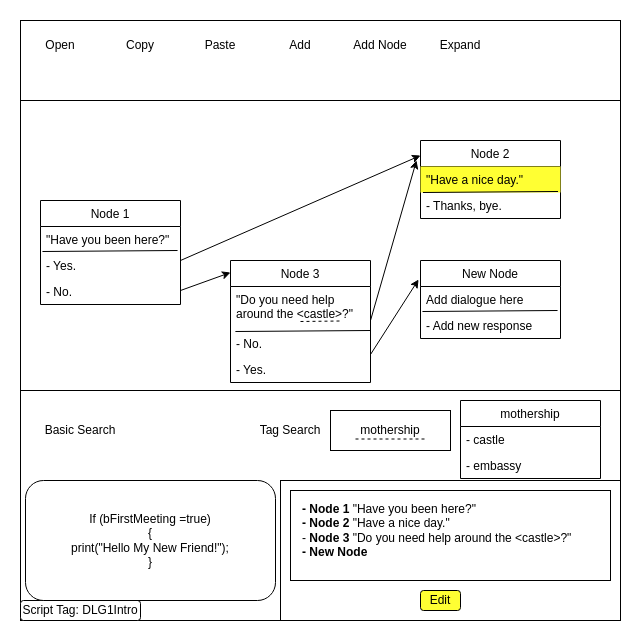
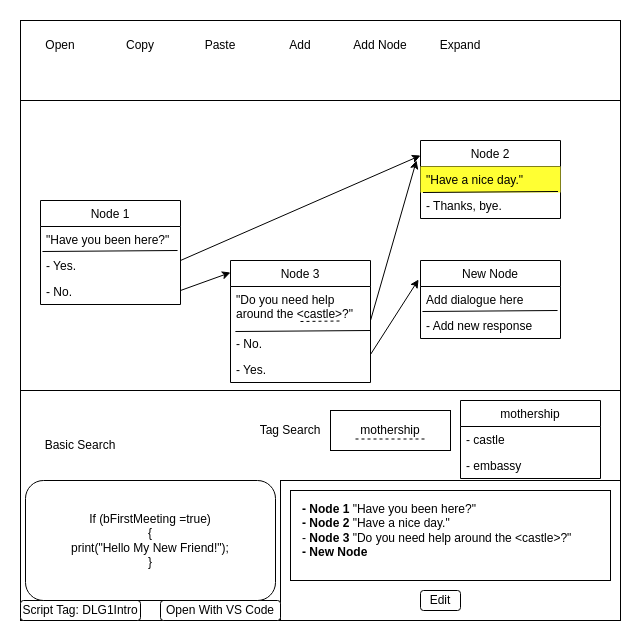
node "Basic Search": moved (81, 431) -> (81, 446)
node "Edit": fillcolor #ffff33 -> #ffffff
node "Open With VS Code": added
